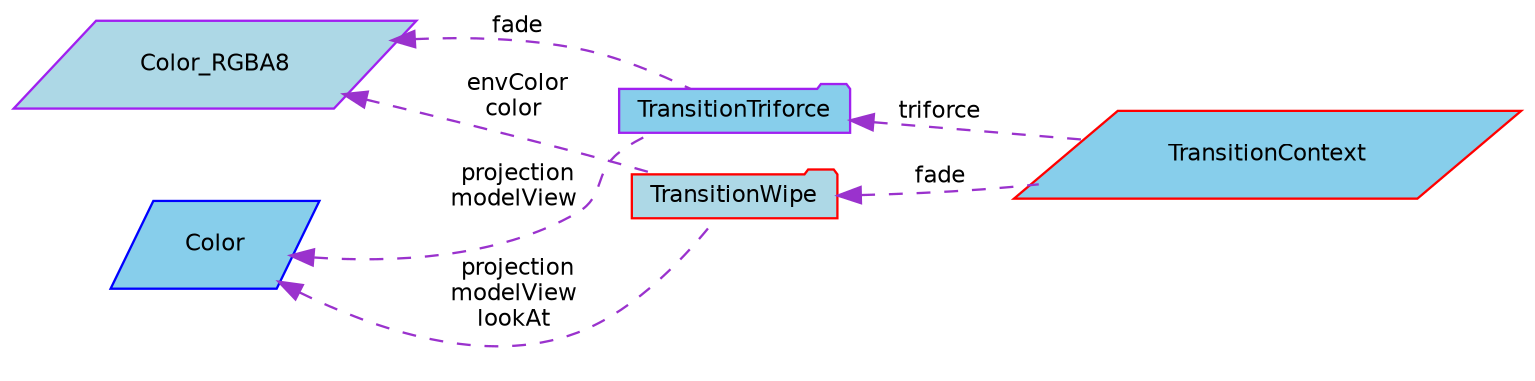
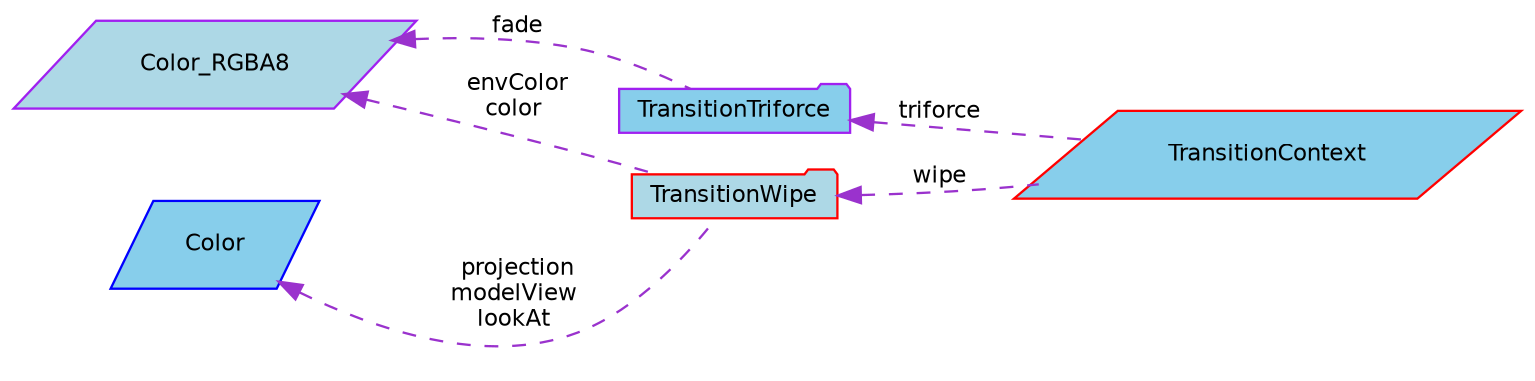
edge "TransitionContext" -> "TransitionWipe": label " fade" -> " wipe"
edge "TransitionTriforce" -> "Color": removed, label "projection modelView"
